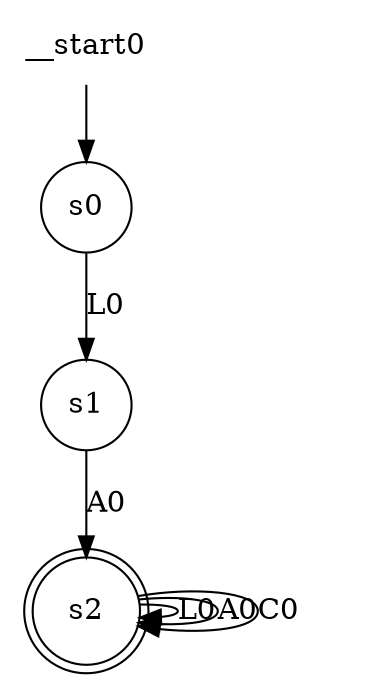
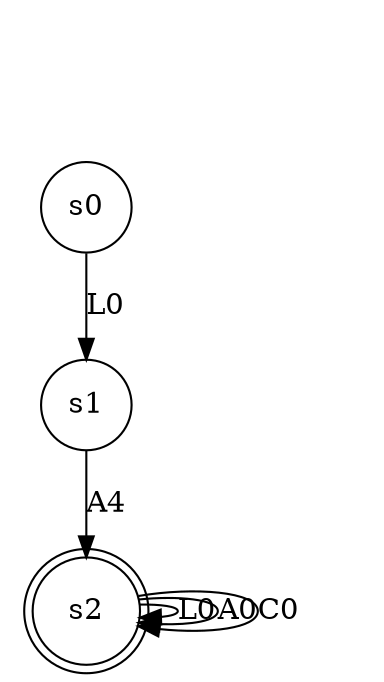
node "__start0": removed
edge "s1" -> "s2": label "A0" -> "A4"
